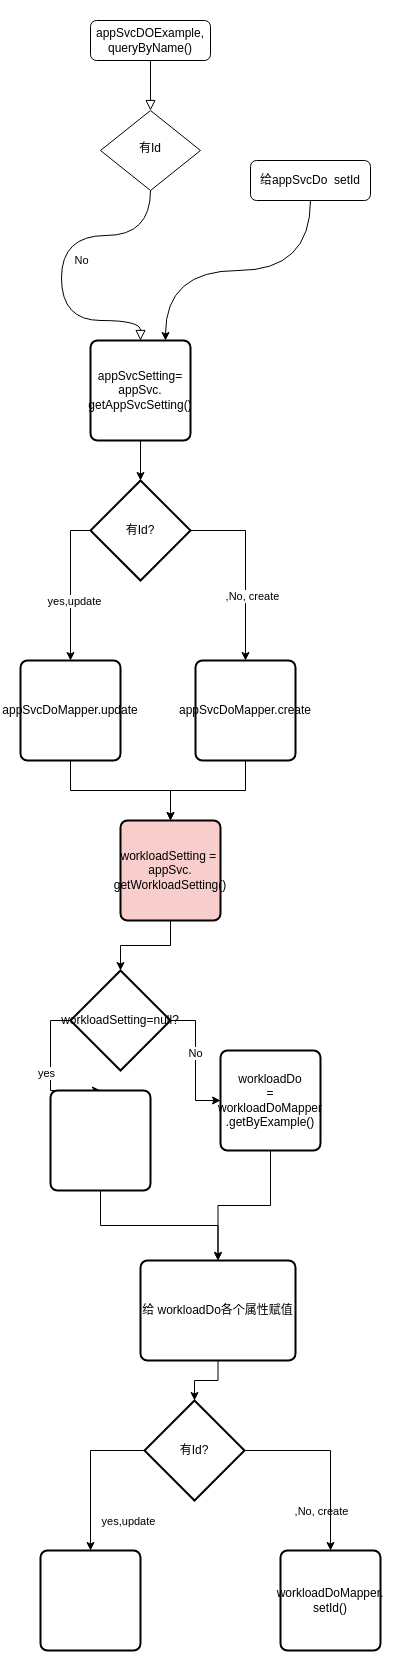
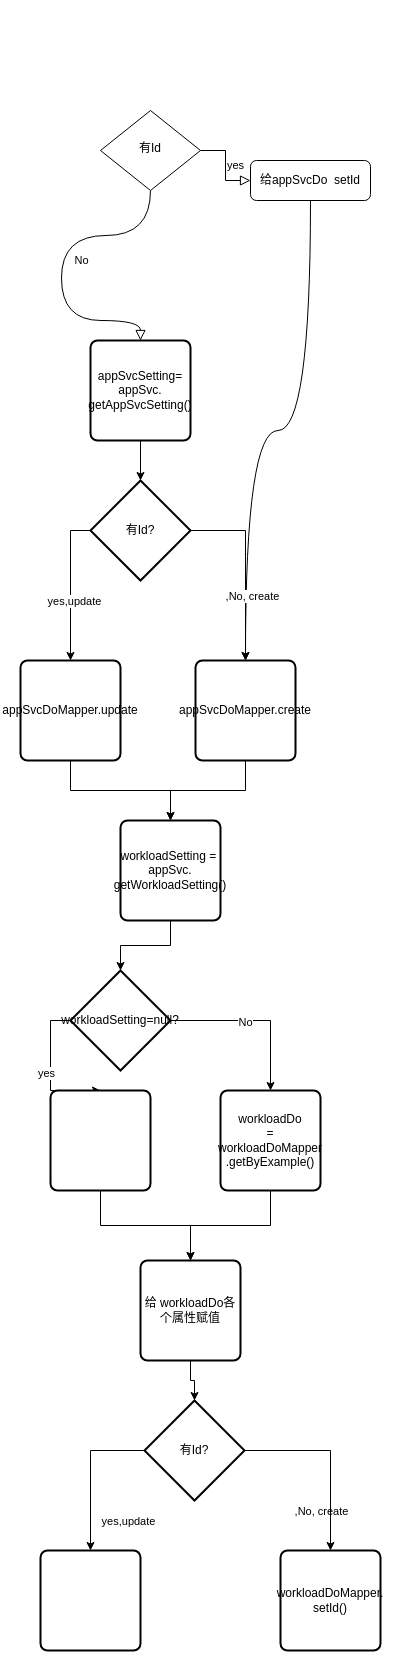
node "appSvcDOExample, queryByName()": removed
edge "appSvcDOExample, queryByName()" -> "有Id": removed
edge "有Id" -> "给appSvcDo setId": added, label "yes"
edge "给appSvcDo setId" -> "appSvcSetting= appSvc. getAppSvcSetting()": now "给appSvcDo setId" -> "appSvcDoMapper.create"
node "workloadSetting = appSvc. getWorkloadSetting()": fillcolor #f8cecc -> #ffffff
node "workloadDo = workloadDoMapper .getByExample()": moved (271, 1101) -> (271, 1141)
node "给 workloadDo各个属性赋值": size 155x100 -> 100x100
